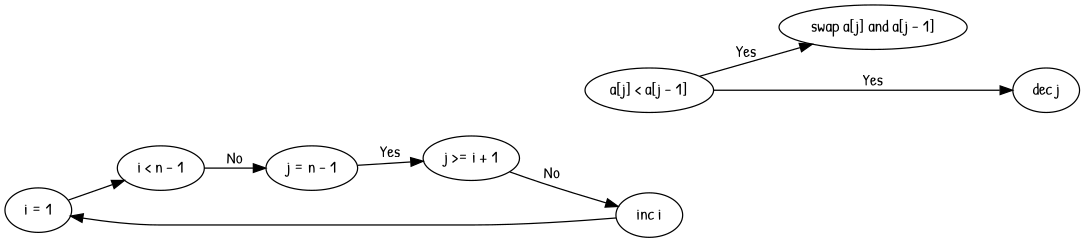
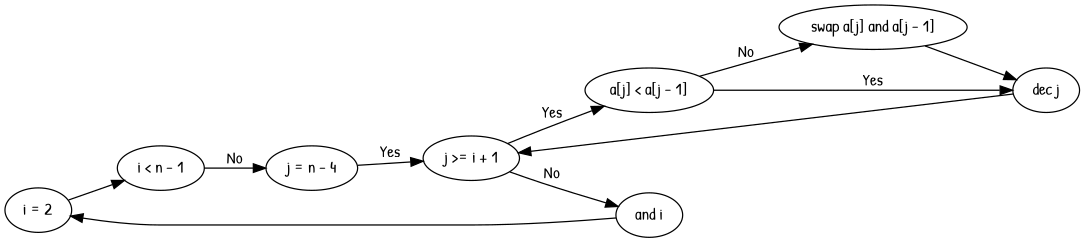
edge "a[j] < a[j - 1]" -> "swap a[j] and a[j - 1]": label "Yes" -> "No"
edge "swap a[j] and a[j - 1]" -> "dec j": added
edge "dec j" -> "j >= i + 1": added
edge "j >= i + 1" -> "a[j] < a[j - 1]": added, label "Yes"
node "j = n - 1": label "j = n - 1" -> "j = n - 4"
node "i = 1": label "i = 1" -> "i = 2"
node "inc i": label "inc i" -> "and i"
